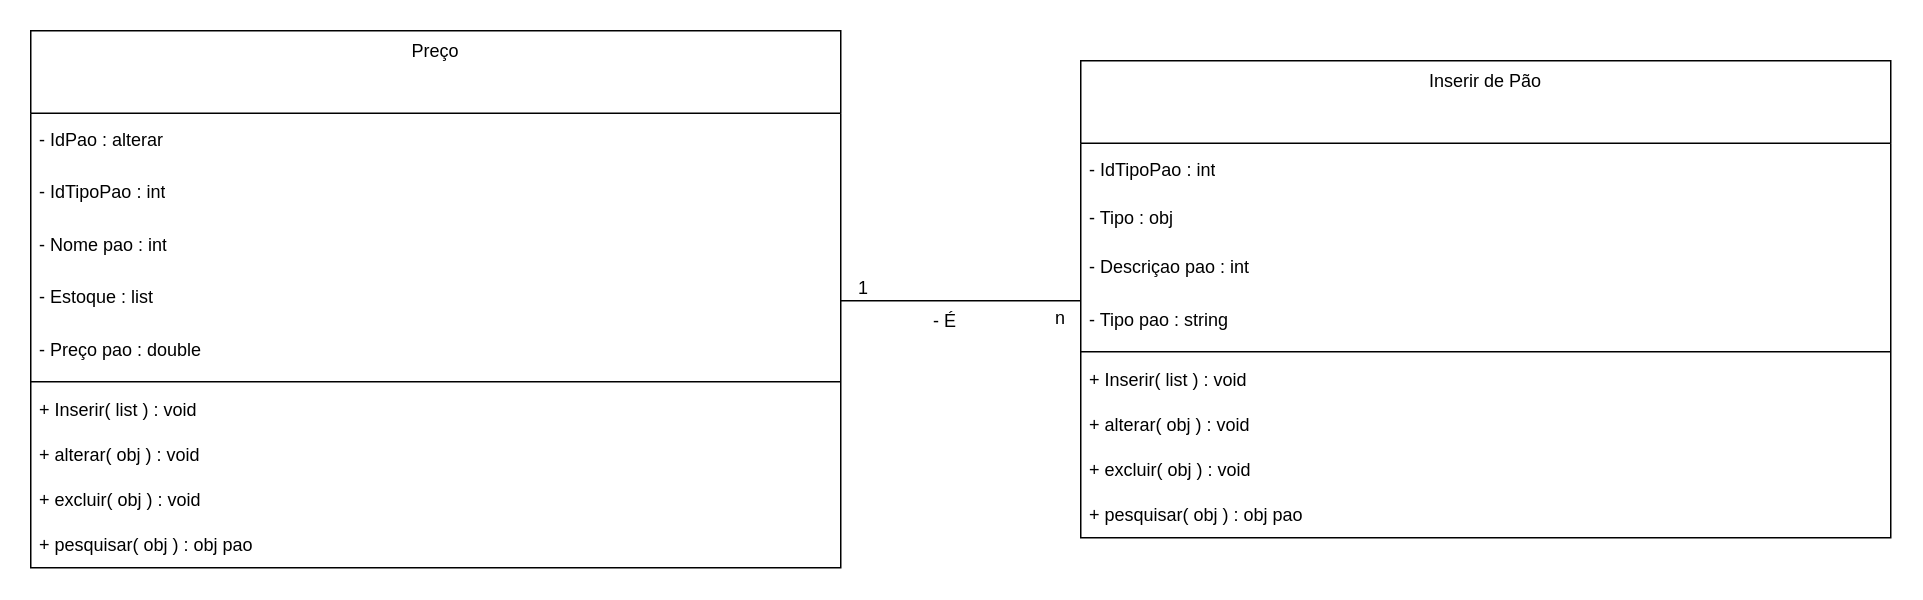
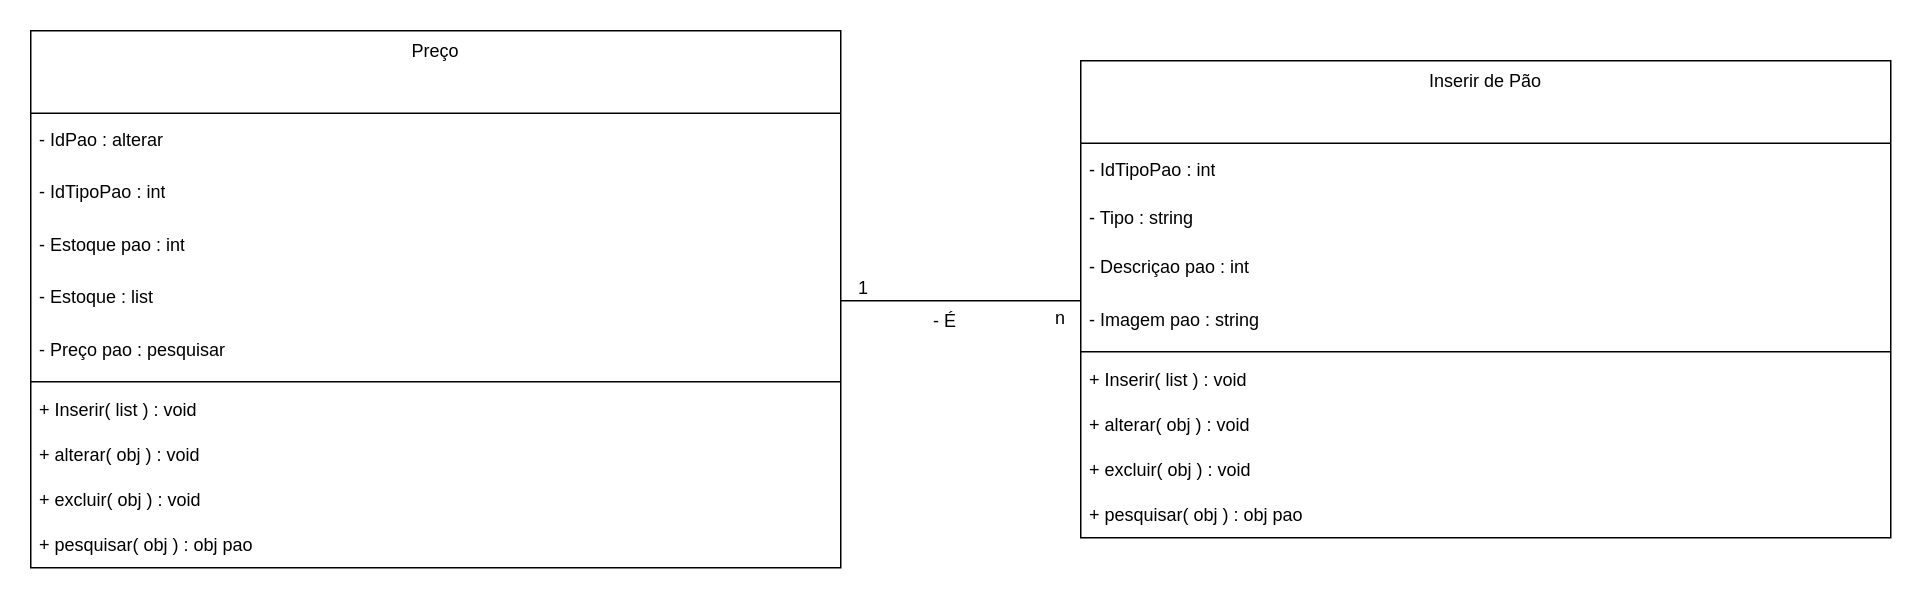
node "- Tipo : obj": label "- Tipo : obj" -> "- Tipo : string"
node "- Nome pao : int": label "- Nome pao : int" -> "- Estoque pao : int"
node "- Tipo pao : string": label "- Tipo pao : string" -> "- Imagem pao : string"
node "- Preço pao : double": label "- Preço pao : double" -> "- Preço pao : pesquisar"
